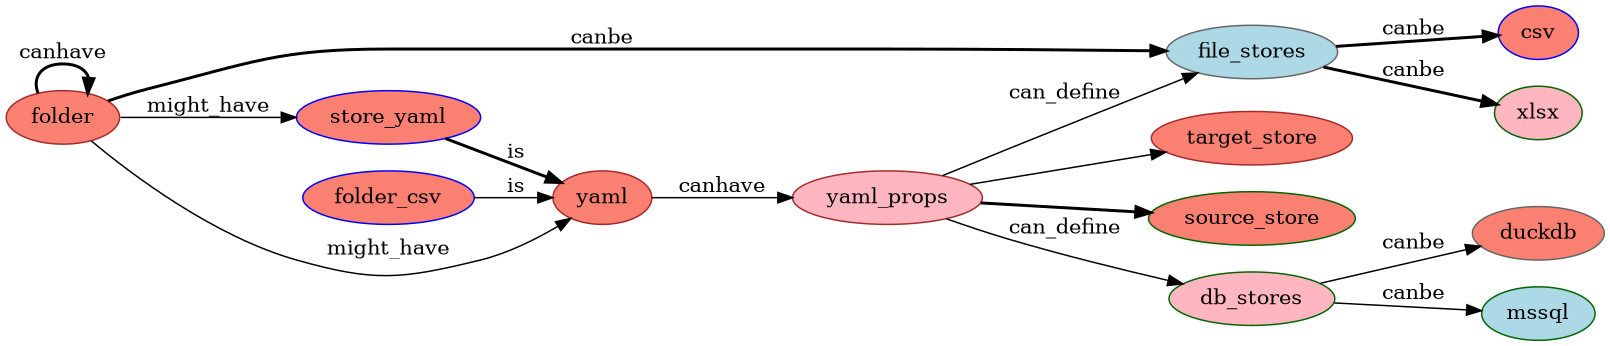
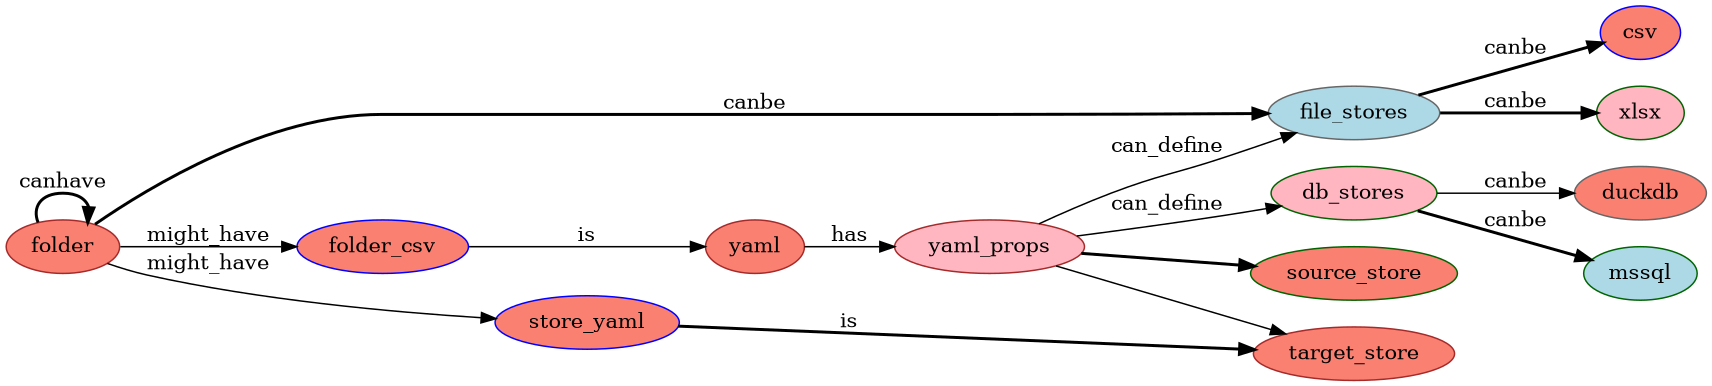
edge "store_yaml" -> "yaml": now "store_yaml" -> "target_store"
edge "yaml" -> "yaml_props": label "canhave" -> "has"
edge "folder" -> "yaml": now "folder" -> "folder_csv"
edge "db_stores" -> "mssql": style solid -> bold
